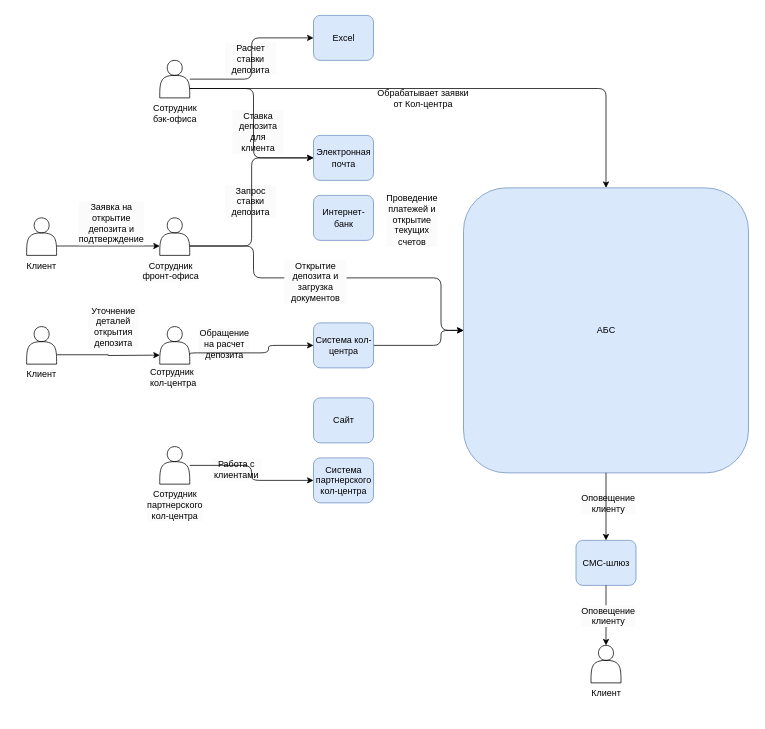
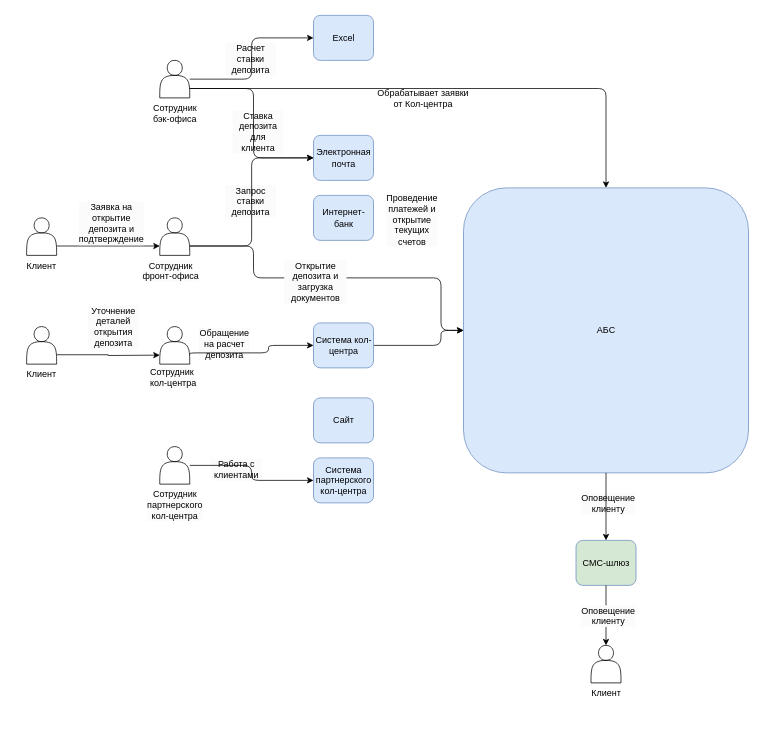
node "СМС-шлюз": fillcolor #dae8fc -> #d5e8d4
